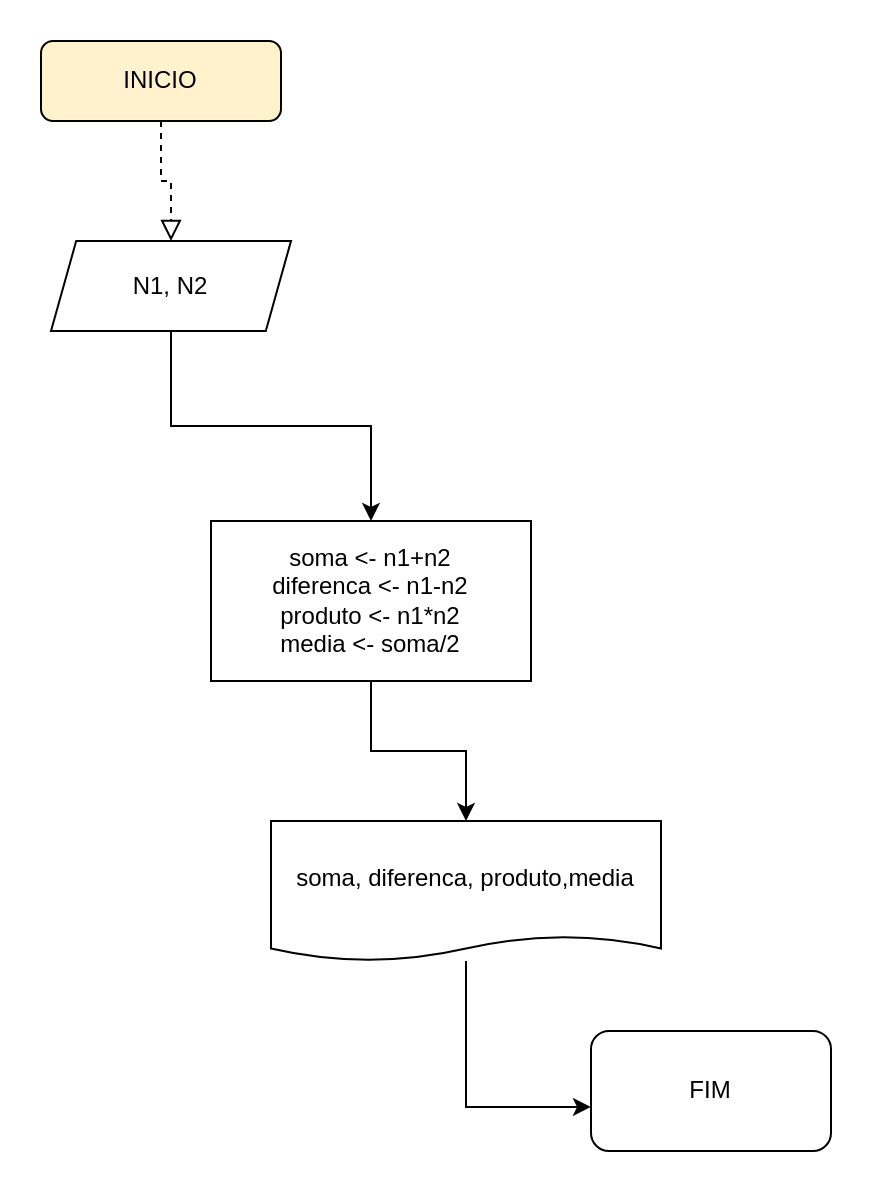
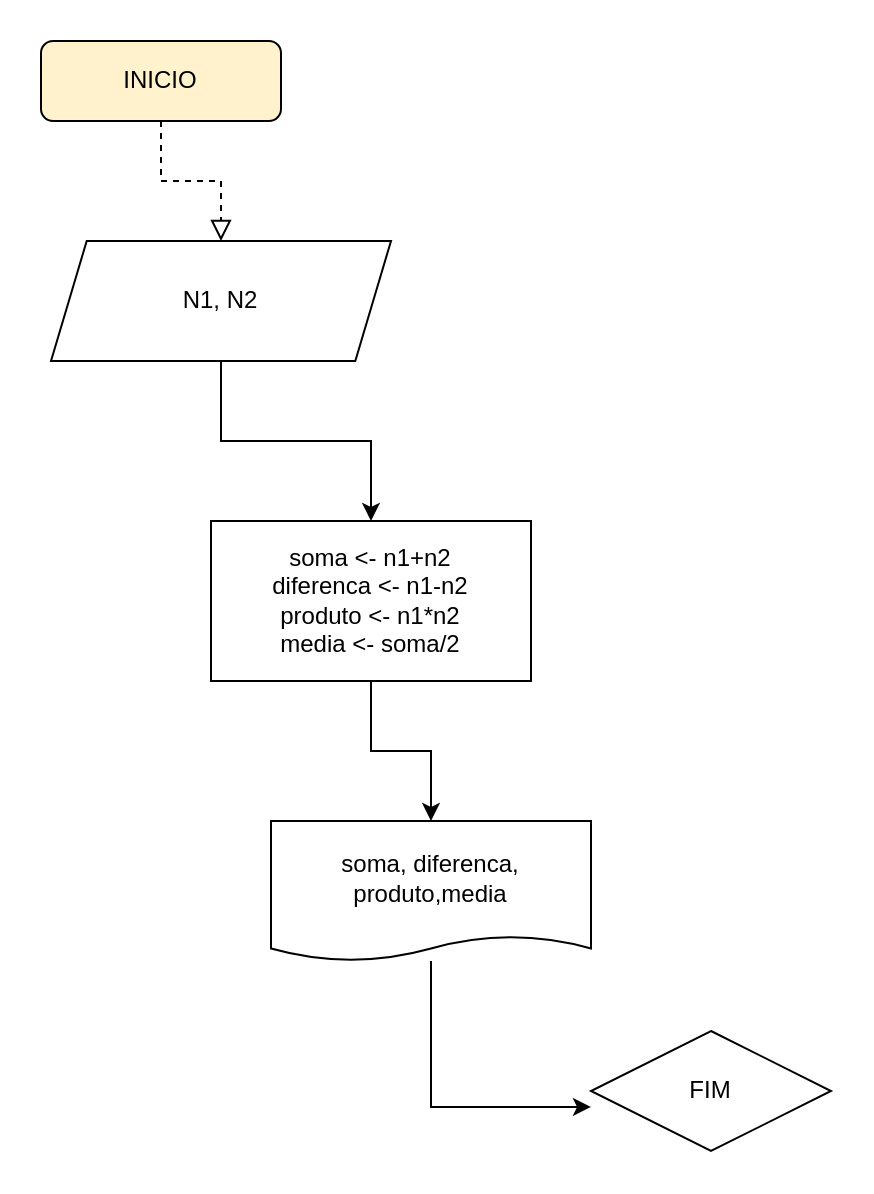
node "N1, N2": size 240x90 -> 340x120
node "soma, diferenca, produto,media": size 390x140 -> 320x140
node "FIM": shape rounded rectangle -> diamond
